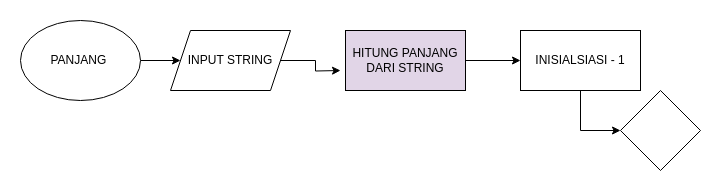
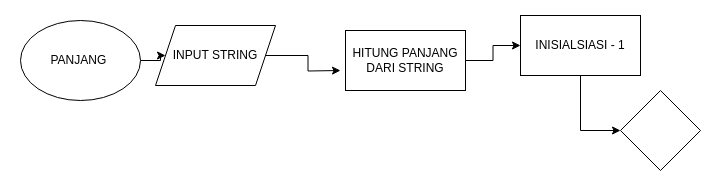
node "INPUT STRING": moved (231, 61) -> (216, 56)
node "HITUNG PANJANG DARI STRING": fillcolor #e1d5e7 -> #ffffff
node "INISIALSIASI - 1": moved (581, 61) -> (581, 46)
